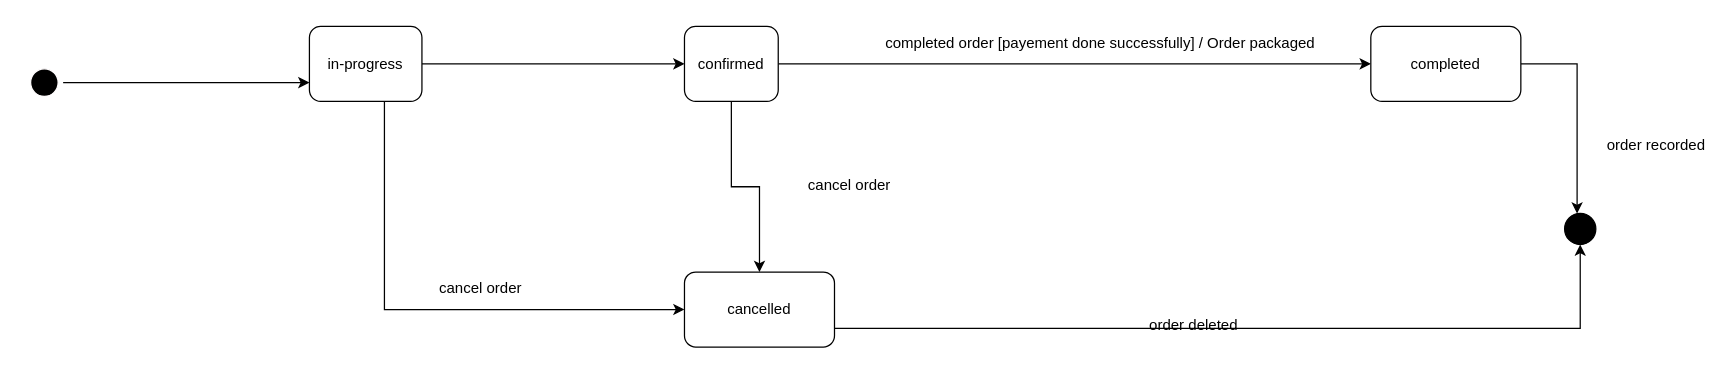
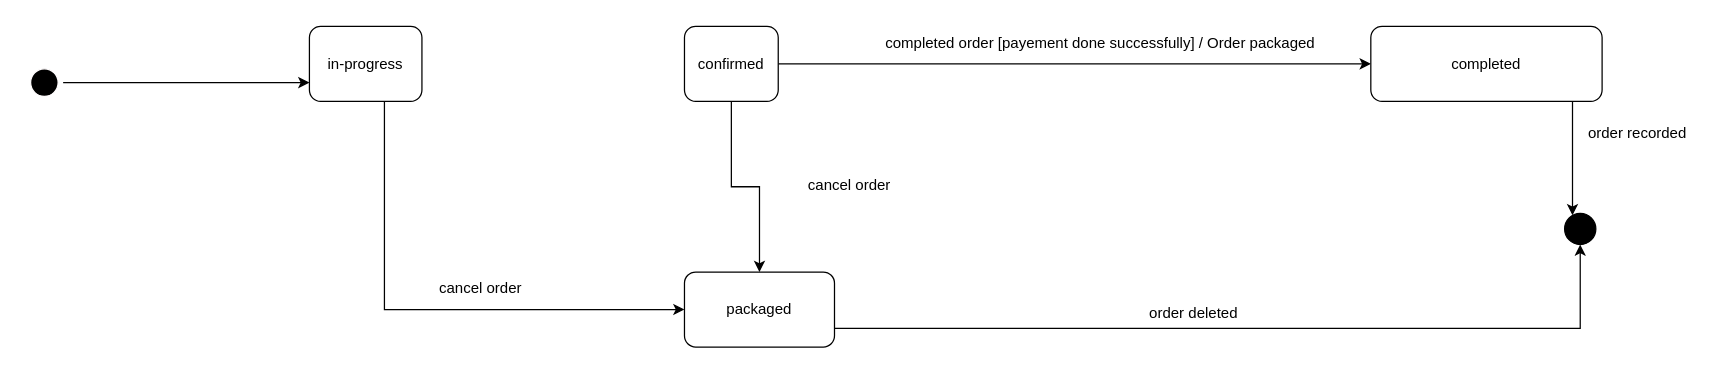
edge "in-progress" -> "confirmed": removed
node "completed": size 150x75 -> 231x75
node "order recorded": moved (1655, 146) -> (1636, 133)
node "cancelled": label "cancelled" -> "packaged"
node "order deleted": moved (1193, 326) -> (1193, 313)
